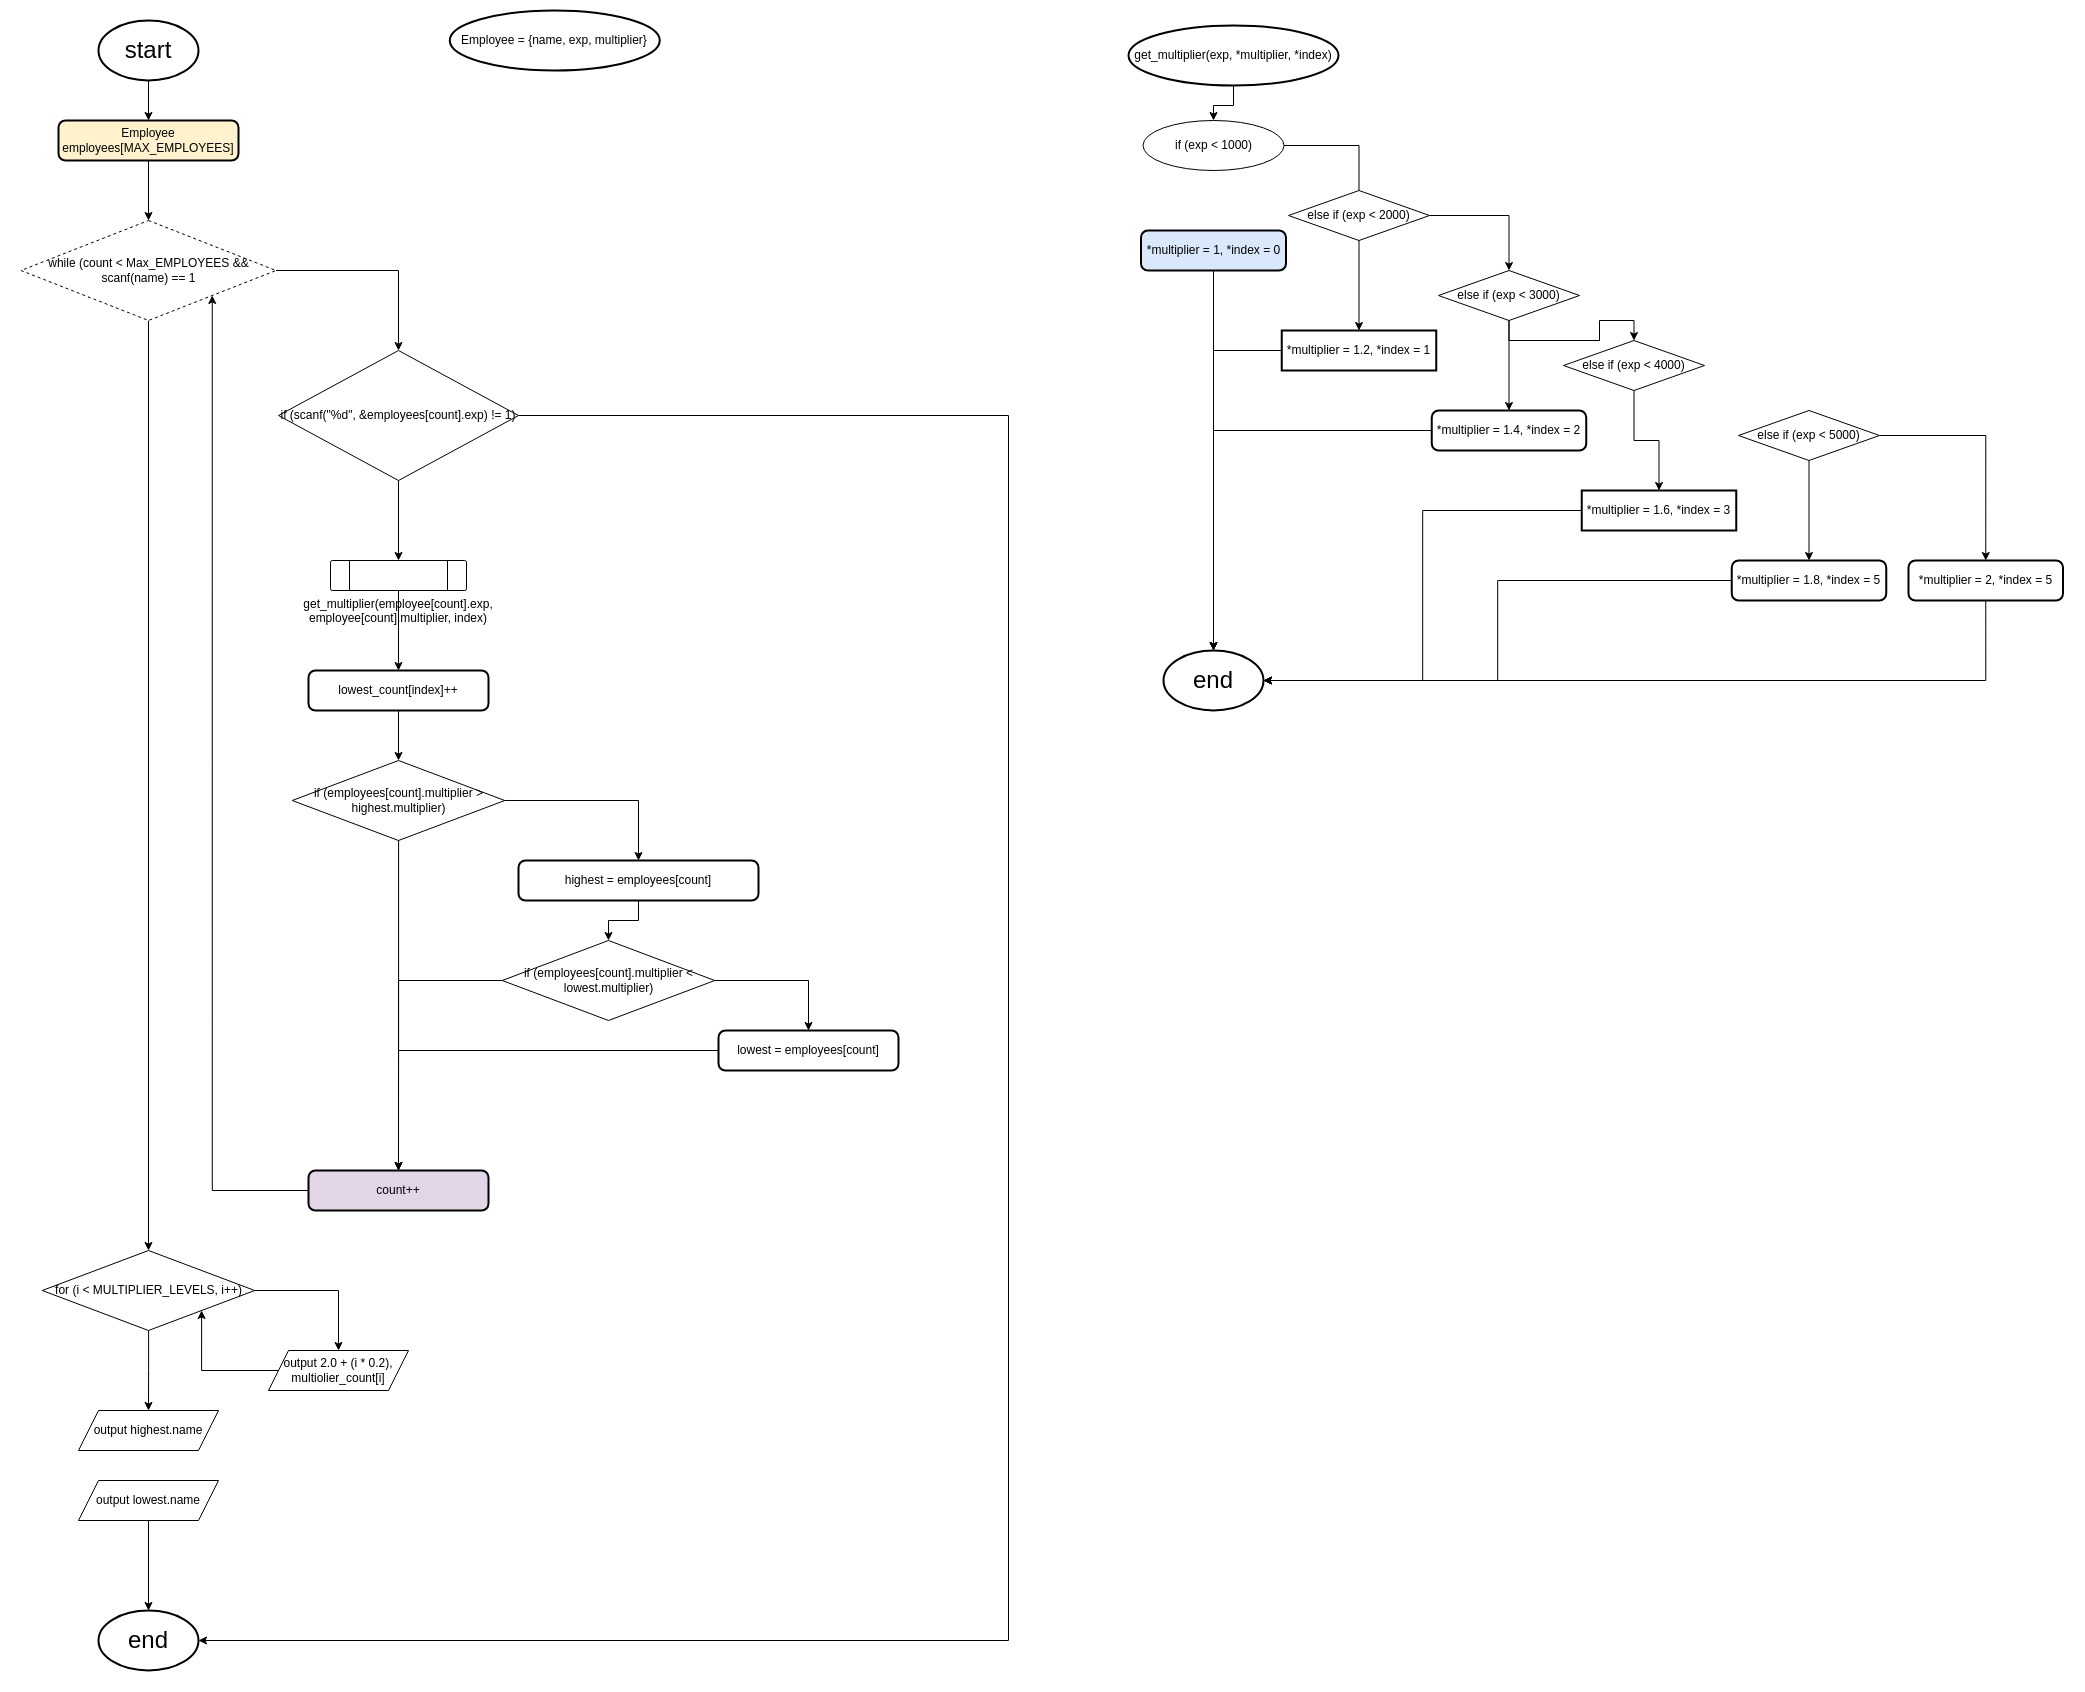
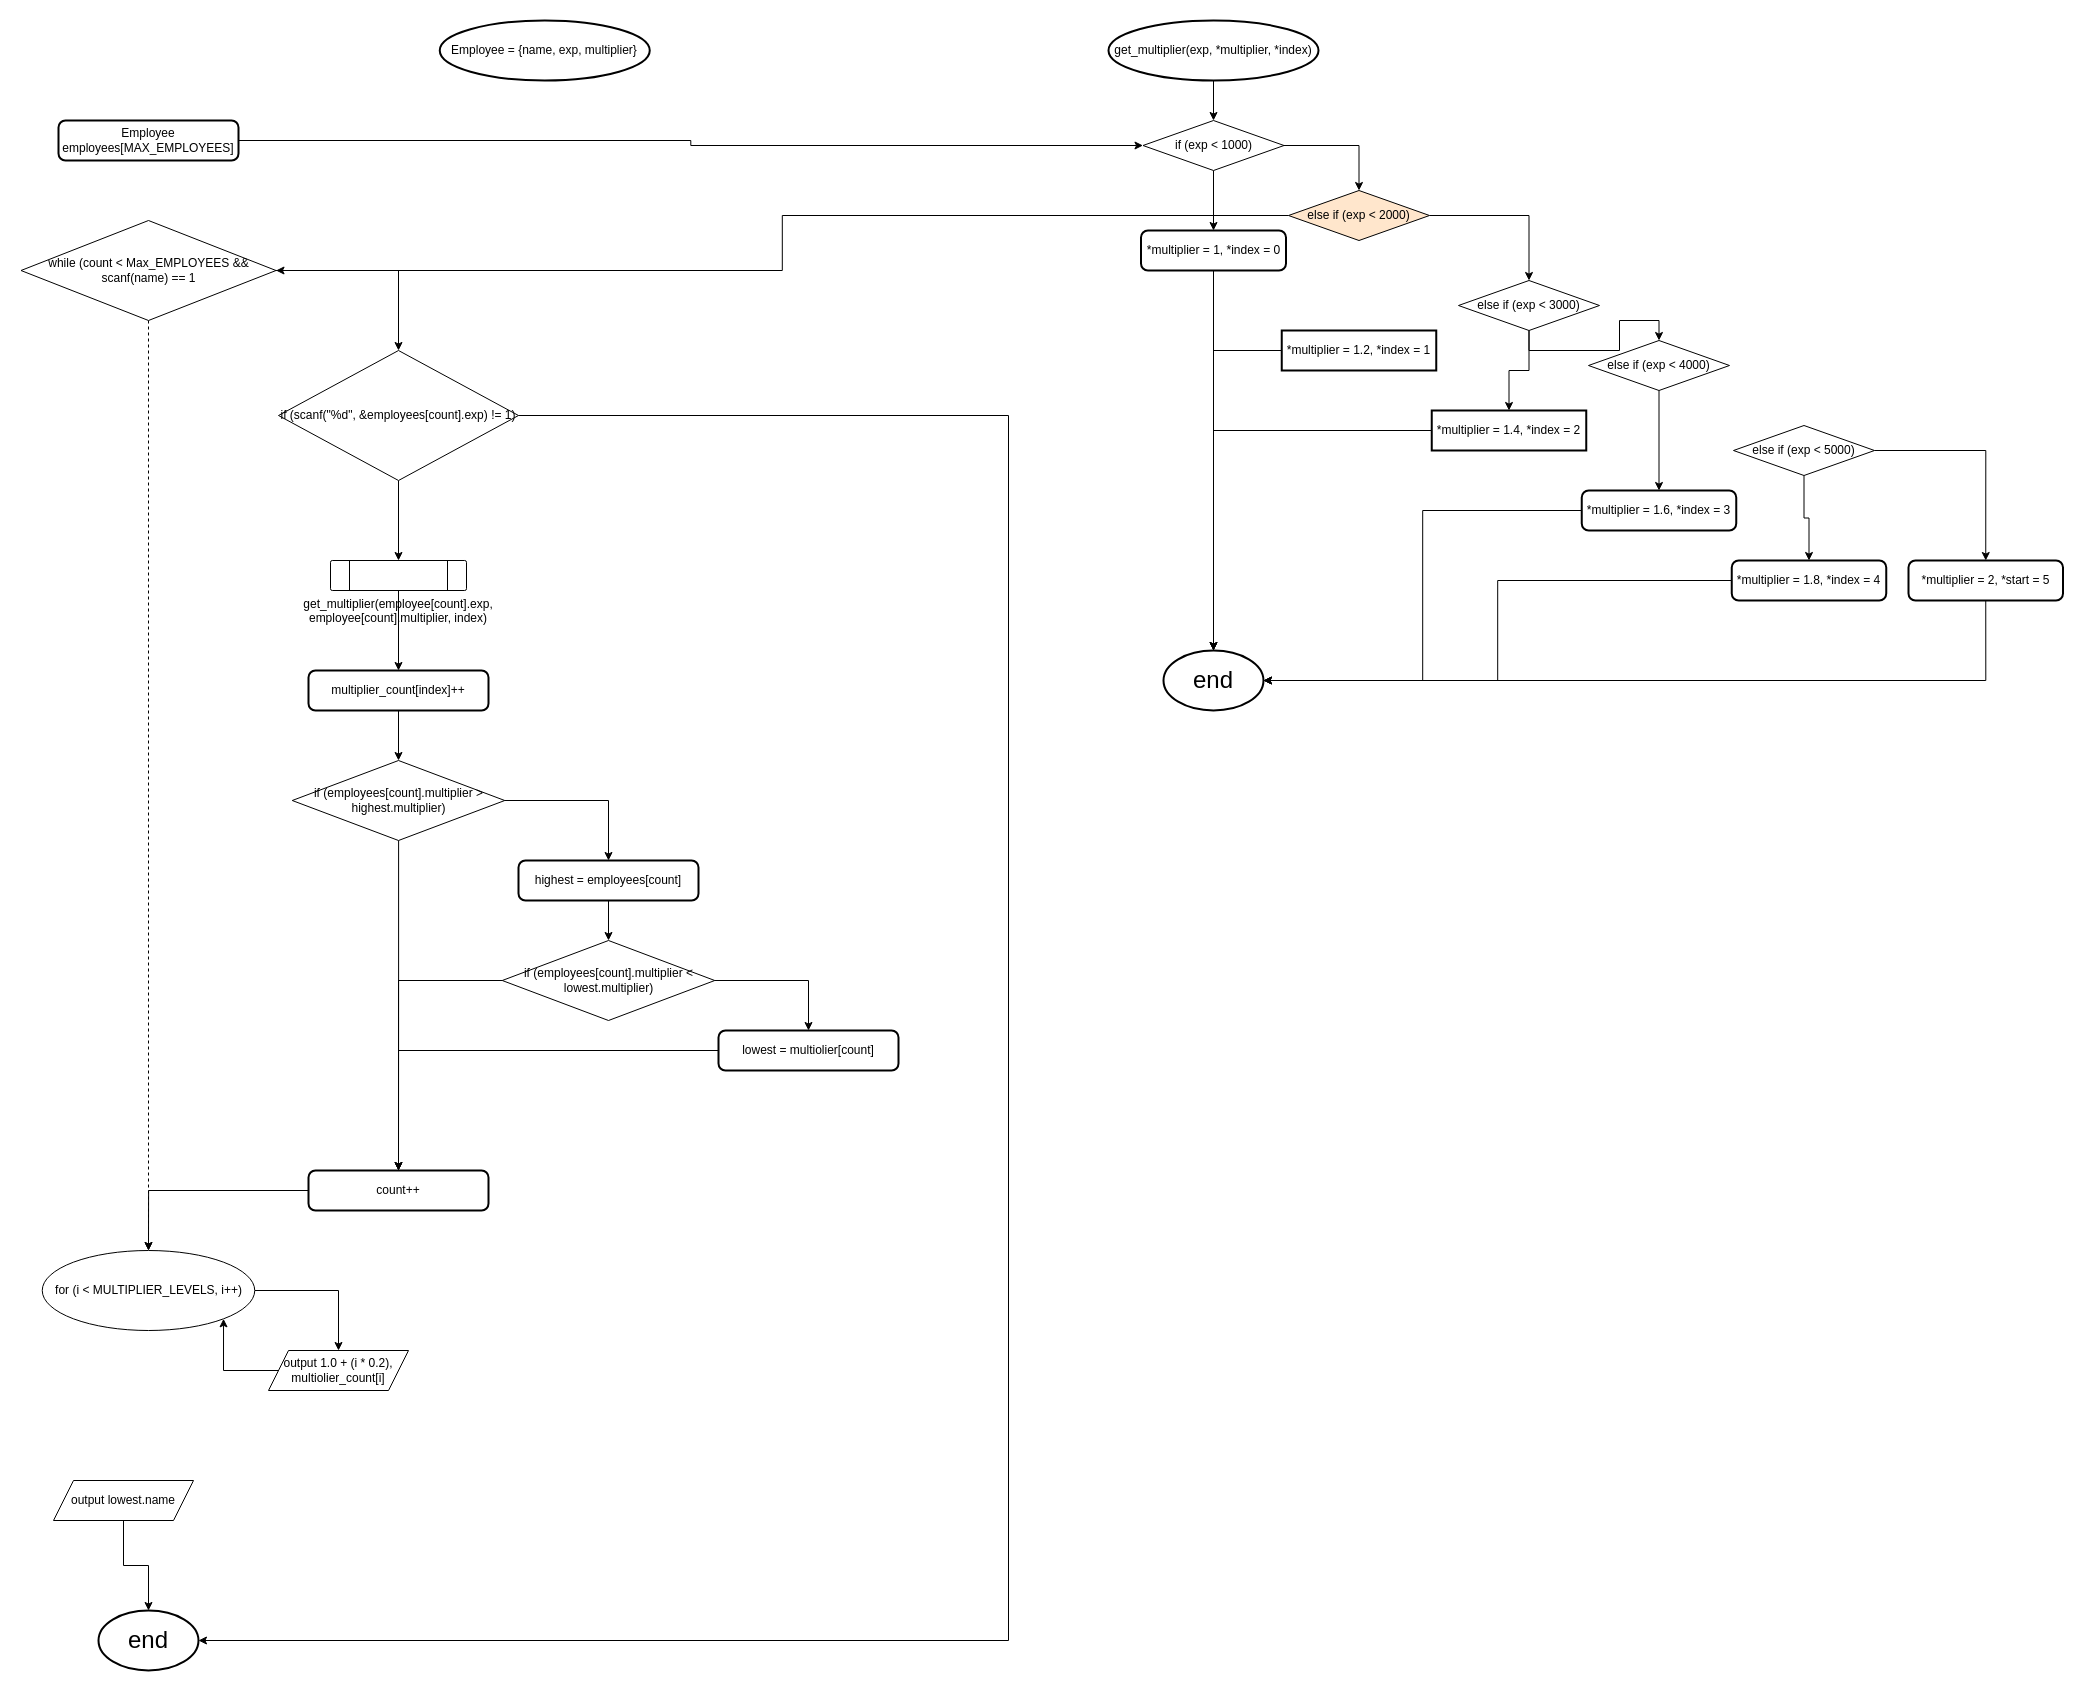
node "Employee = {name, exp, multiplier}": moved (555, 41) -> (545, 51)
node "start": removed
node "get_multiplier(exp, *multiplier, *index)": moved (1234, 56) -> (1214, 51)
edge "start" -> "Employee employees[MAX_EMPLOYEES]": removed
node "Employee employees[MAX_EMPLOYEES]": fillcolor #fff2cc -> #ffffff
node "if (exp < 1000)": shape ellipse -> diamond
edge "if (exp < 1000)" -- "else if (exp < 2000)": arrowhead none -> classic
edge "Employee employees[MAX_EMPLOYEES]" -> "while (count < Max_EMPLOYEES && scanf(name) == 1": now "Employee employees[MAX_EMPLOYEES]" -> "if (exp < 1000)"
edge "if (exp < 1000)" -> "*multiplier = 1, *index = 0": added
node "else if (exp < 2000)": fillcolor #ffffff -> #ffe6cc
node "*multiplier = 1, *index = 0": fillcolor #dae8fc -> #ffffff
node "while (count < Max_EMPLOYEES && scanf(name) == 1": style dashed -> solid
edge "else if (exp < 2000)" -> "*multiplier = 1.2, *index = 1": now "else if (exp < 2000)" -> "while (count < Max_EMPLOYEES && scanf(name) == 1"
node "else if (exp < 3000)": moved (1509, 296) -> (1529, 306)
node "else if (exp < 4000)": moved (1634, 366) -> (1659, 366)
node "*multiplier = 1.4, *index = 2": shape rounded rectangle -> rectangle
node "else if (exp < 5000)": moved (1809, 436) -> (1804, 451)
node "*multiplier = 1.6, *index = 3": shape rectangle -> rounded rectangle
node "*multiplier = 1.8, *index = 5": label "*multiplier = 1.8, *index = 5" -> "*multiplier = 1.8, *index = 4"
node "*multiplier = 2, *index = 5": label "*multiplier = 2, *index = 5" -> "*multiplier = 2, *start = 5"
node "lowest_count[index]++": label "lowest_count[index]++" -> "multiplier_count[index]++"
edge "count++" -> "while (count < Max_EMPLOYEES && scanf(name) == 1": now "count++" -> "for (i < MULTIPLIER_LEVELS, i++)"
edge "while (count < Max_EMPLOYEES && scanf(name) == 1" -> "for (i < MULTIPLIER_LEVELS, i++)": style solid -> dashed
node "highest = employees[count]": size 240x40 -> 180x40
node "lowest = employees[count]": label "lowest = employees[count]" -> "lowest = multiolier[count]"
node "count++": fillcolor #e1d5e7 -> #ffffff
node "for (i < MULTIPLIER_LEVELS, i++)": shape diamond -> ellipse
edge "for (i < MULTIPLIER_LEVELS, i++)" -> "output highest.name": removed
node "output 2.0 + (i * 0.2), multiolier_count[i]": label "output 2.0 + (i * 0.2), multiolier_count[i]" -> "output 1.0 + (i * 0.2), multiolier_count[i]"
node "output highest.name": removed
node "output lowest.name": moved (149, 1501) -> (124, 1501)
